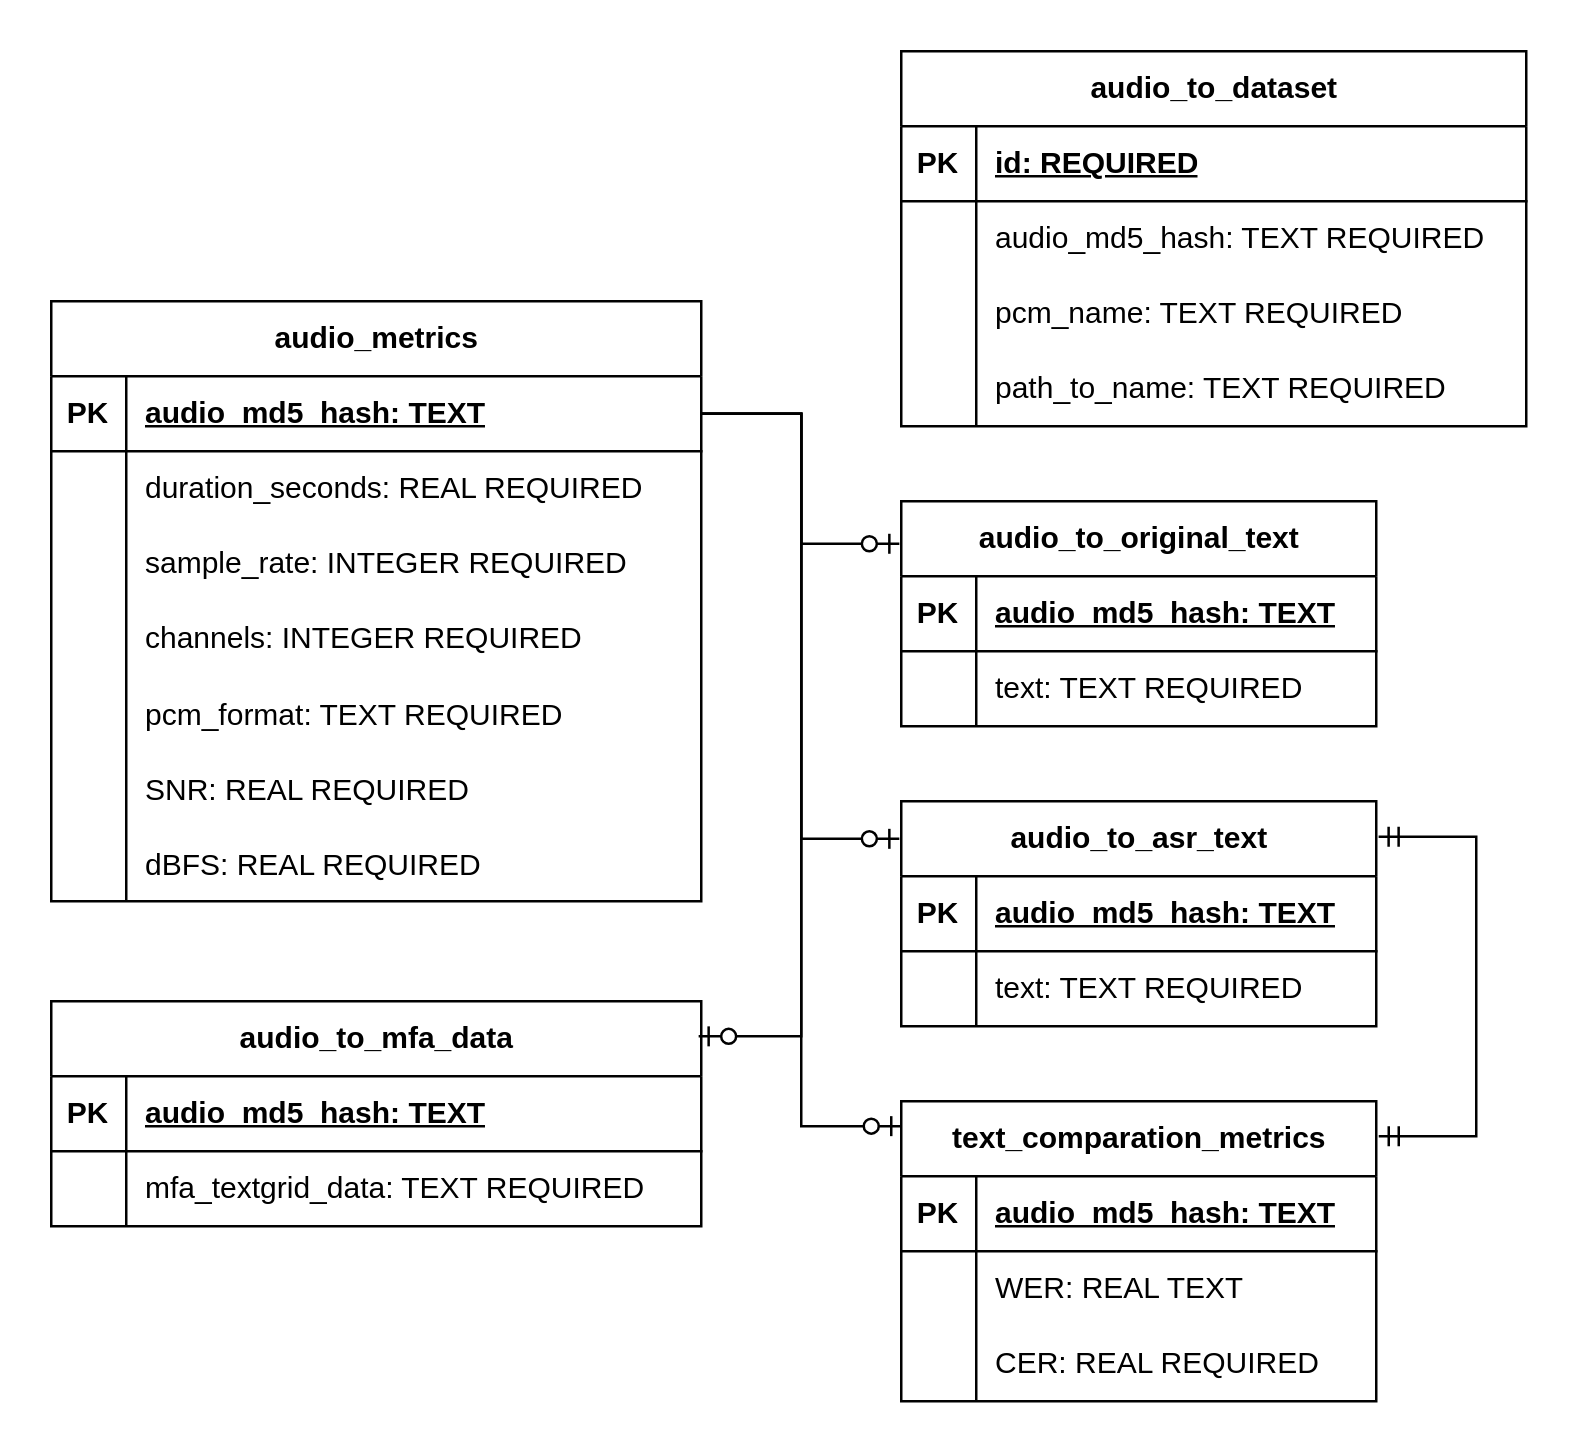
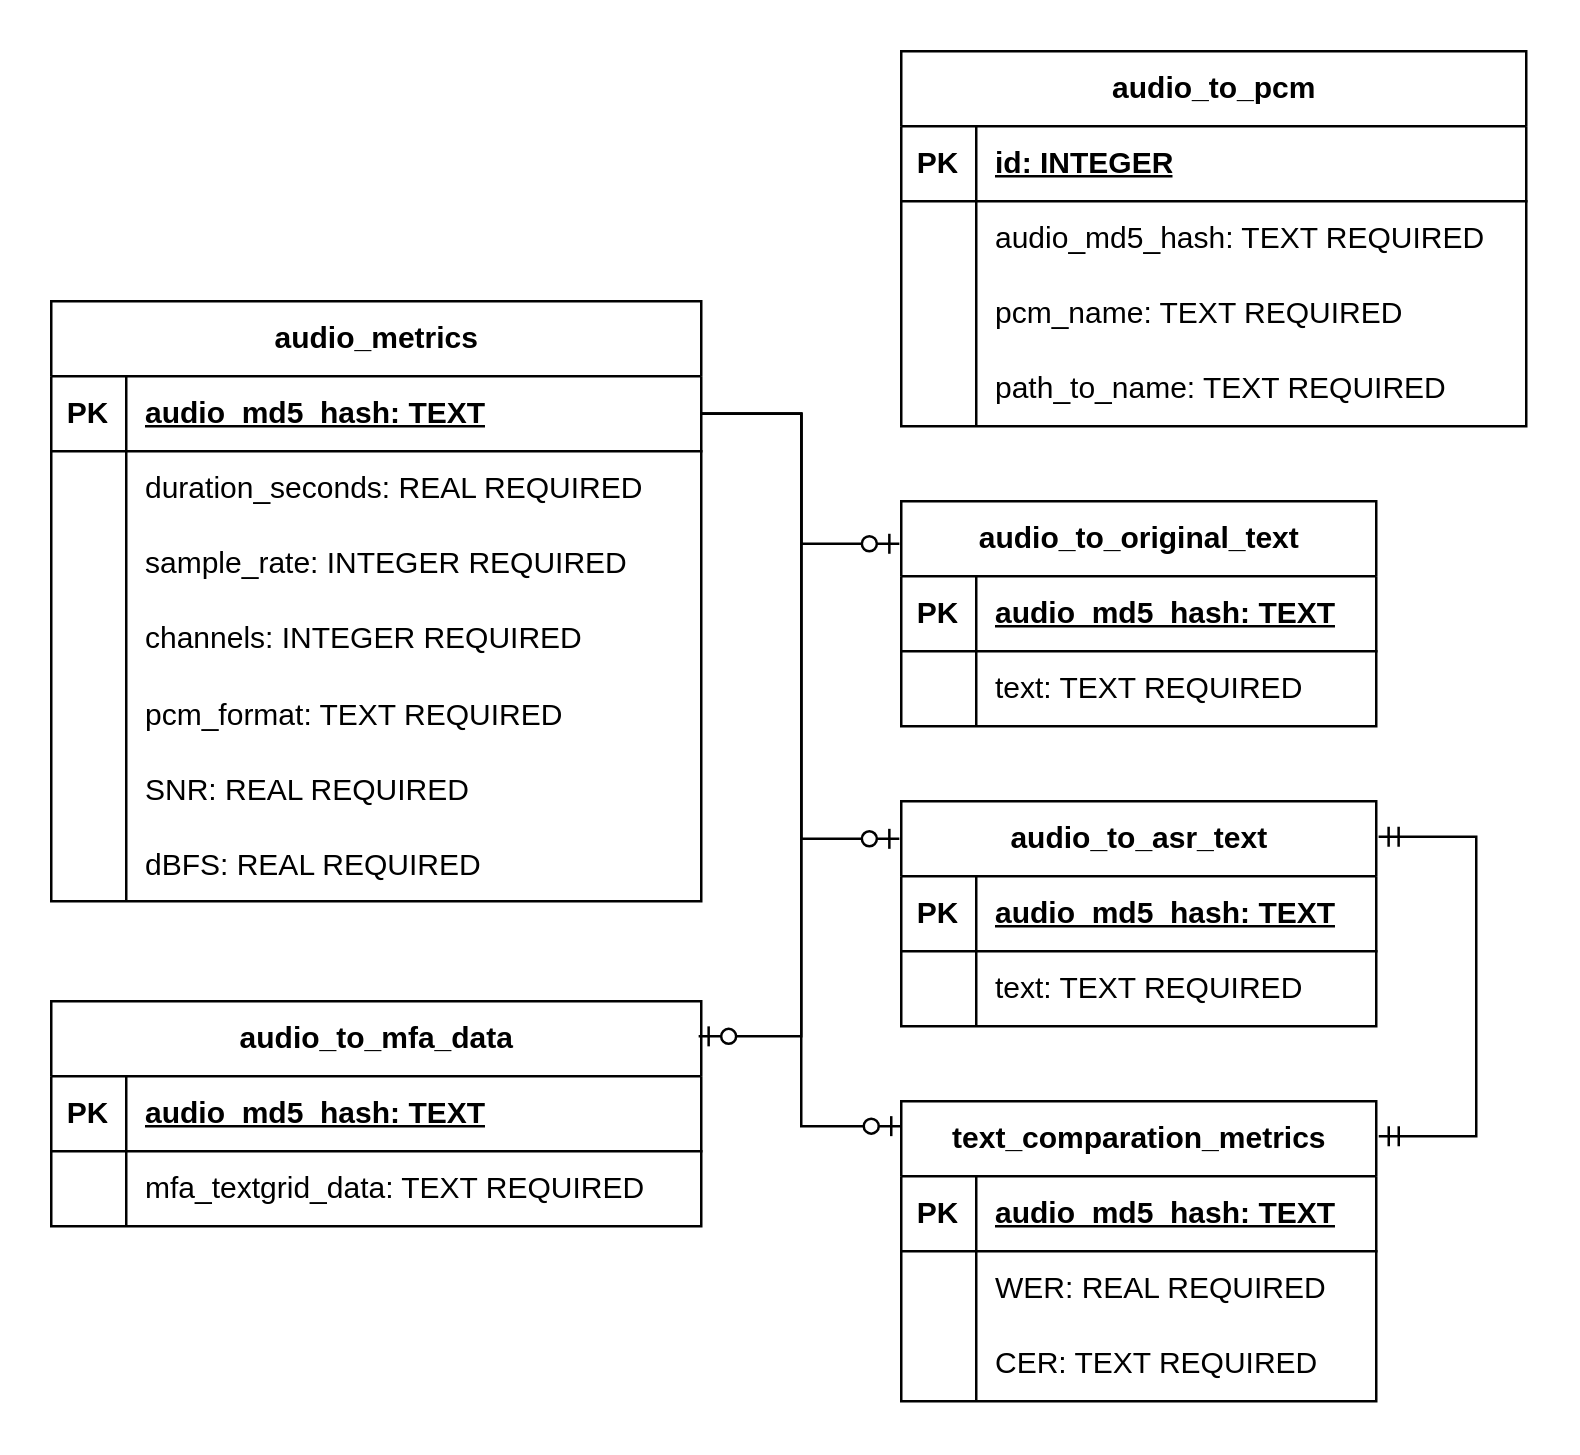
node "audio_to_dataset": label "audio_to_dataset" -> "audio_to_pcm"
node "id: REQUIRED": label "id: REQUIRED" -> "id: INTEGER"
node "WER: REAL TEXT": label "WER: REAL TEXT" -> "WER: REAL REQUIRED"
node "CER: REAL REQUIRED": label "CER: REAL REQUIRED" -> "CER: TEXT REQUIRED"
